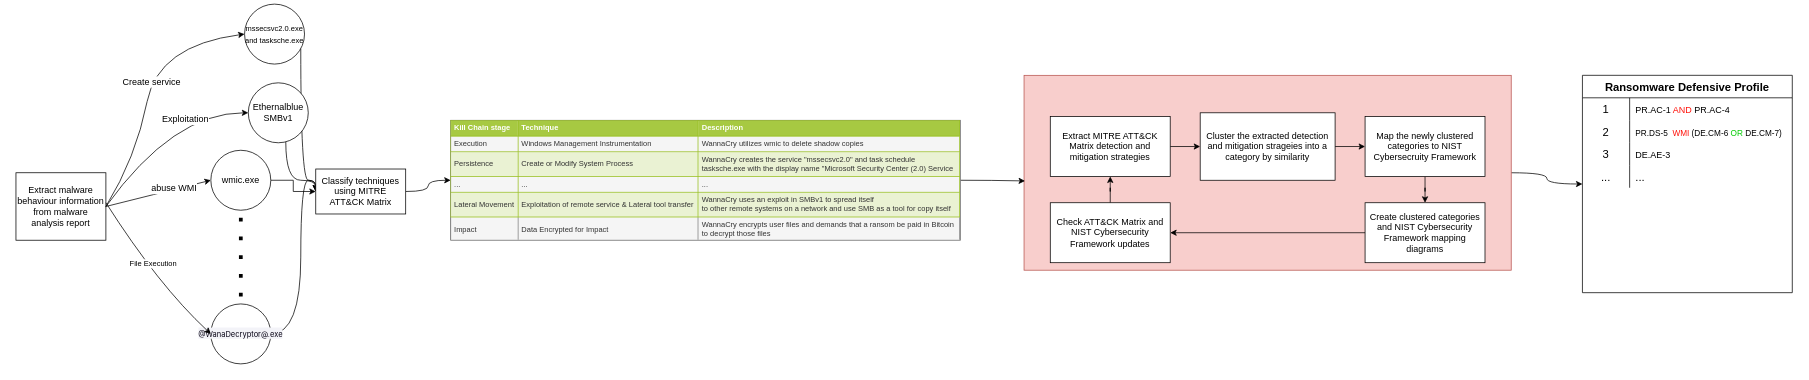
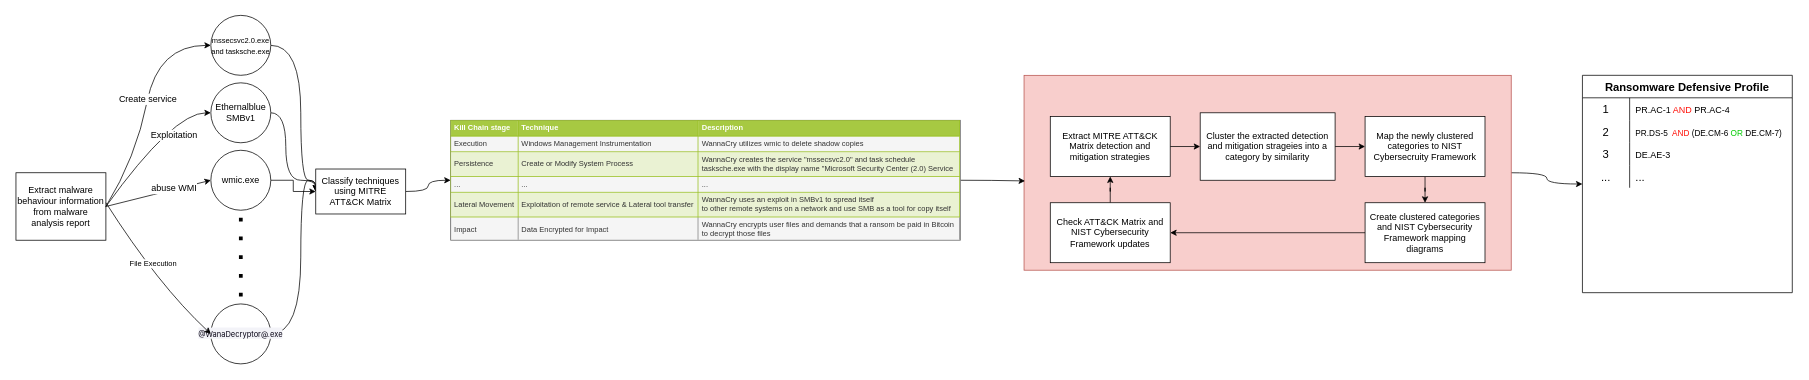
node "mssecsvc2.0.exe and tasksche.exe": moved (274, 34) -> (240, 45)
node "Ethernalblue SMBv1": moved (278, 113) -> (240, 113)
node "PR.DS-5 WMI (DE.CM-6 OR DE.CM-7)": label "PR.DS-5 WMI (DE.CM-6 OR DE.CM-7)" -> "PR.DS-5 AND (DE.CM-6 OR DE.CM-7)"
